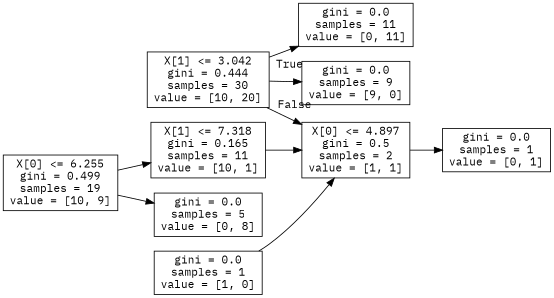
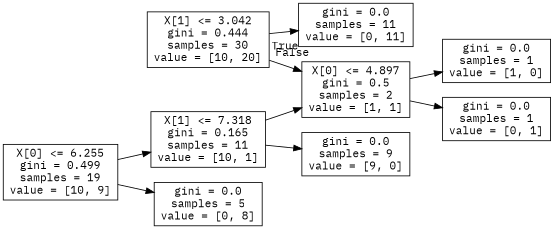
edge "X[1] <= 3.042 gini = 0.444 samples = 30 value = [10, 20]" -> "gini = 0.0 samples = 9 value = [9, 0]": now "X[1] <= 7.318 gini = 0.165 samples = 11 value = [10, 1]" -> "gini = 0.0 samples = 9 value = [9, 0]"
edge "gini = 0.0 samples = 1 value = [1, 0]" -> "X[0] <= 4.897 gini = 0.5 samples = 2 value = [1, 1]": reversed
